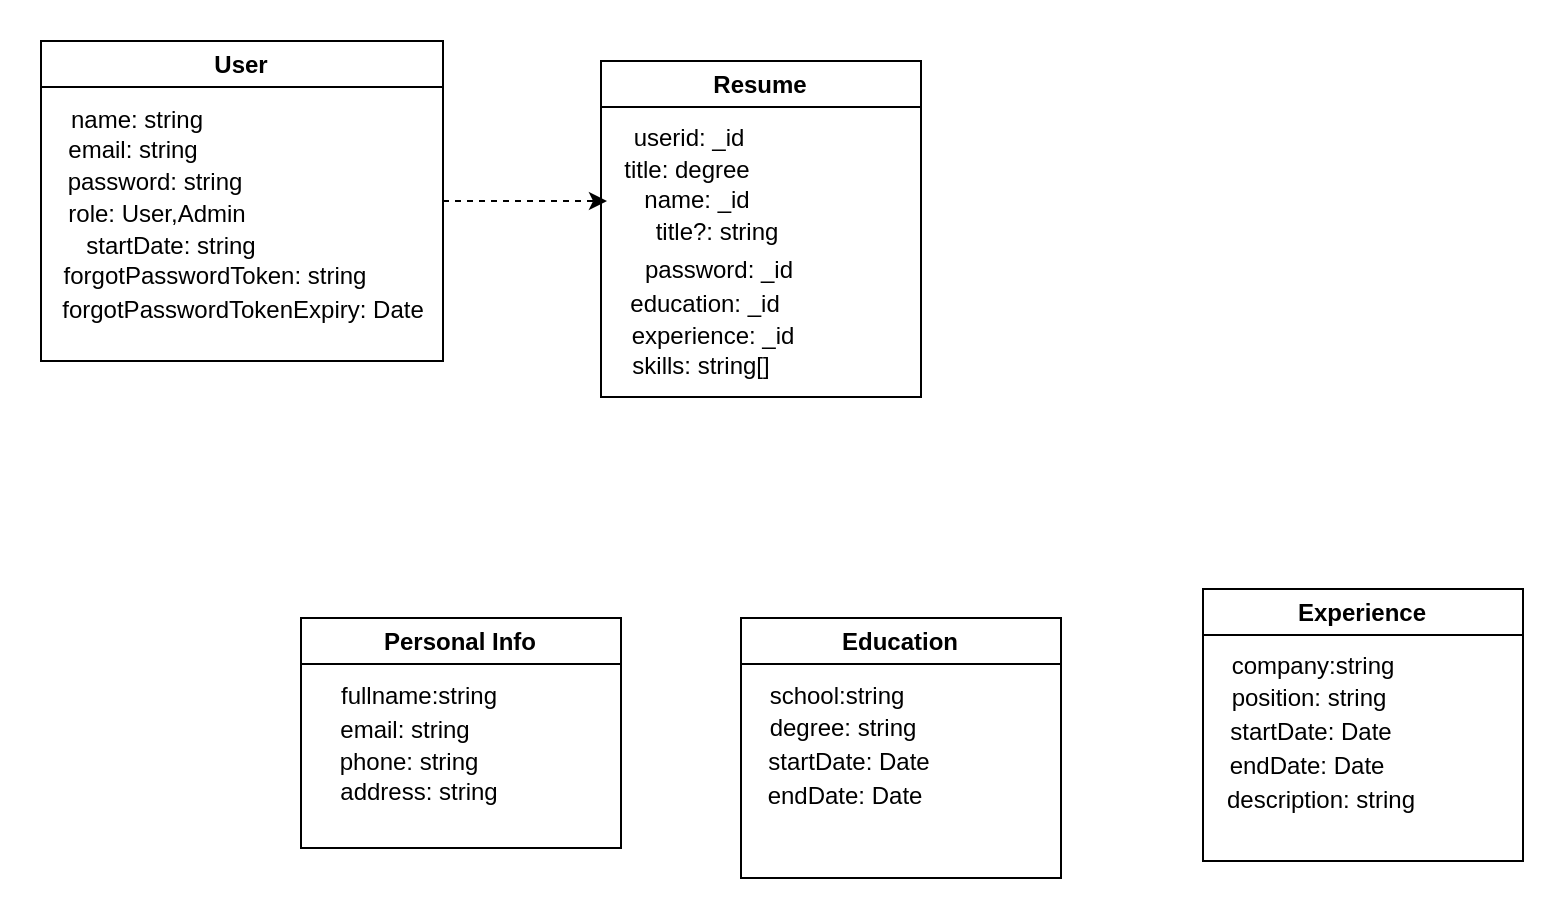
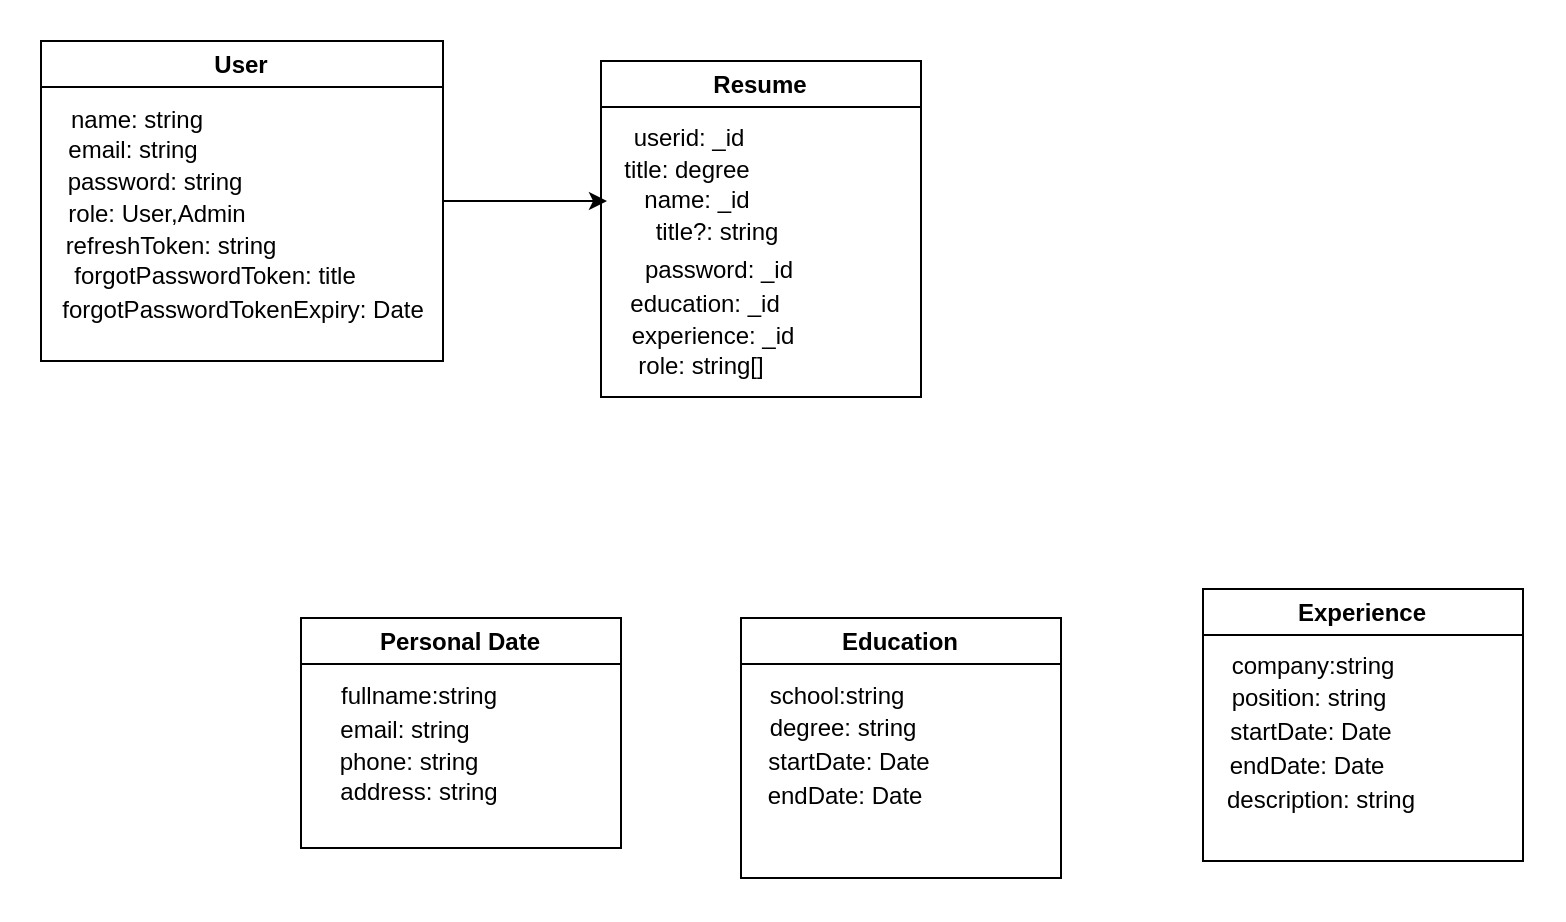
edge "User" -> "name: _id": style dashed -> solid
node "startDate: string": label "startDate: string" -> "refreshToken: string"
node "forgotPasswordToken: string": label "forgotPasswordToken: string" -> "forgotPasswordToken: title"
node "skills: string[]": label "skills: string[]" -> "role: string[]"
node "Personal Info": label "Personal Info" -> "Personal Date"
